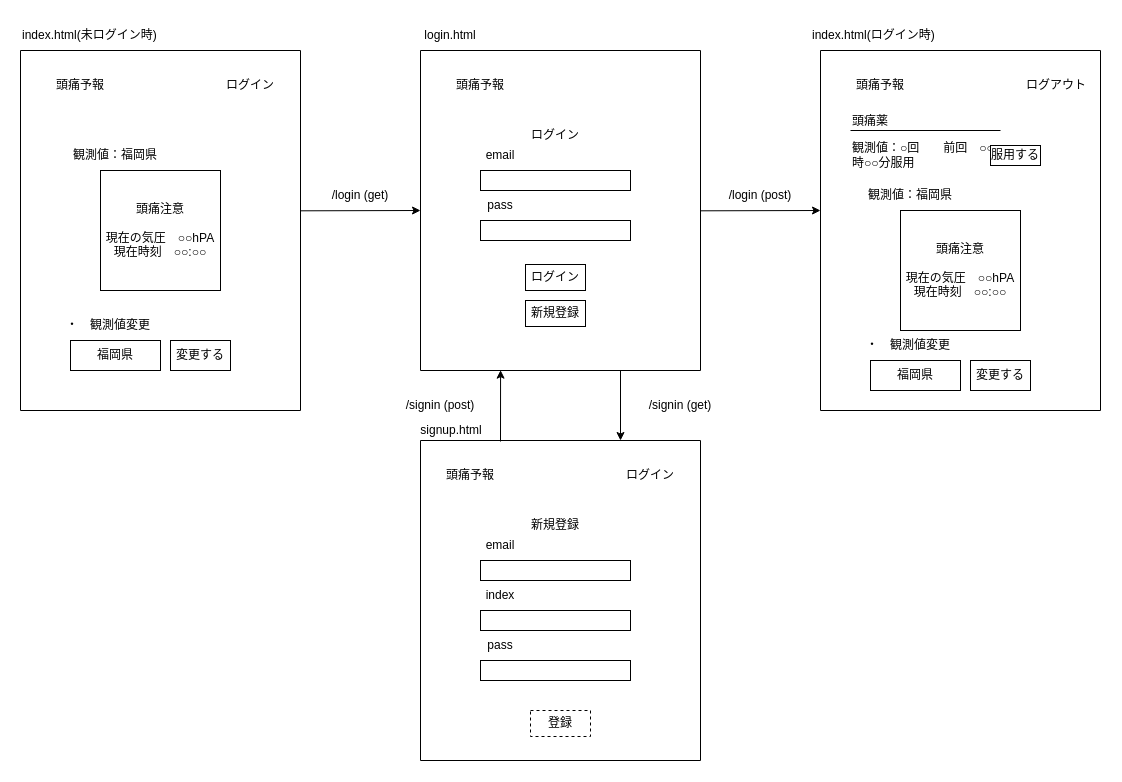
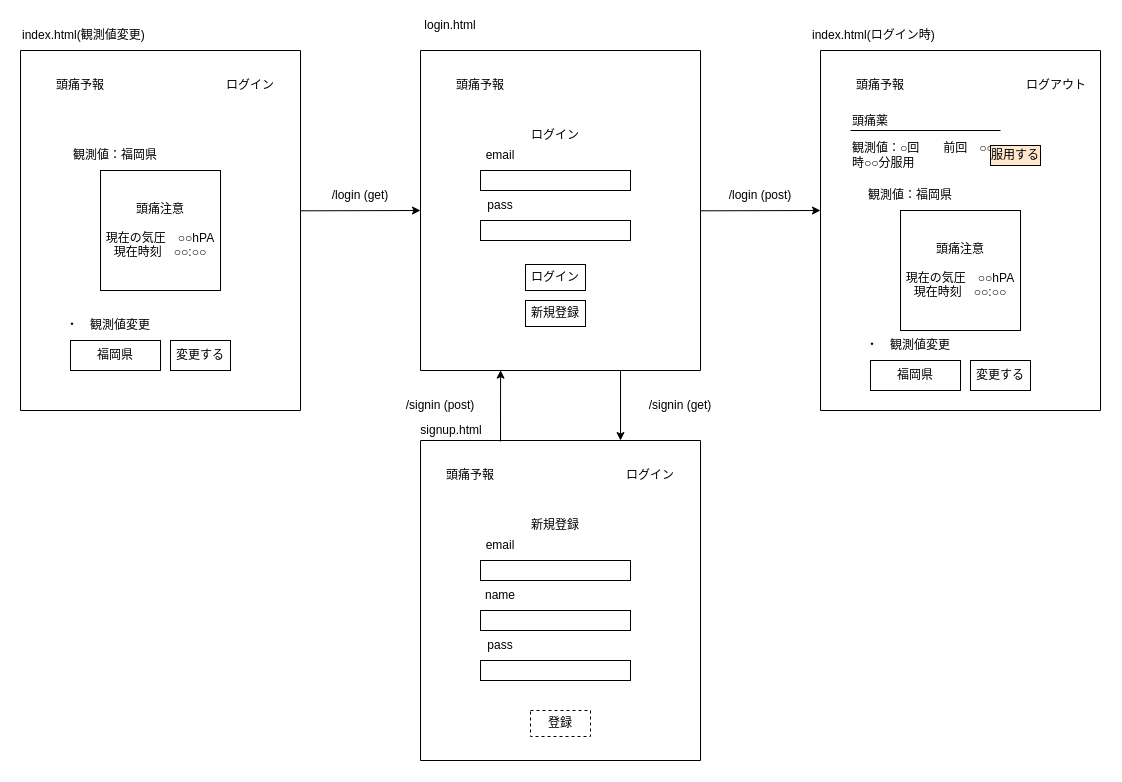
node "index.html(未ログイン時)": label "index.html(未ログイン時)" -> "index.html(観測値変更)"
node "login.html": moved (451, 36) -> (451, 26)
node "服用する": fillcolor #ffffff -> #ffe6cc
node "index": label "index" -> "name"
